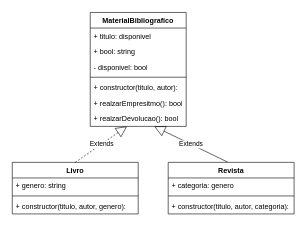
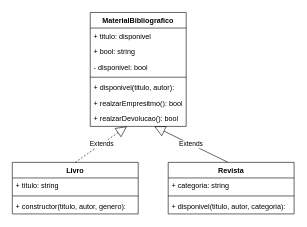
node "+ constructor(titulo, autor):": label "+ constructor(titulo, autor):" -> "+ disponivel(titulo, autor):"
node "+ genero: string": label "+ genero: string" -> "+ titulo: string"
node "+ categoria: genero": label "+ categoria: genero" -> "+ categoria: string"
node "+ constructor(titulo, autor, categoria):": label "+ constructor(titulo, autor, categoria):" -> "+ disponivel(titulo, autor, categoria):"
